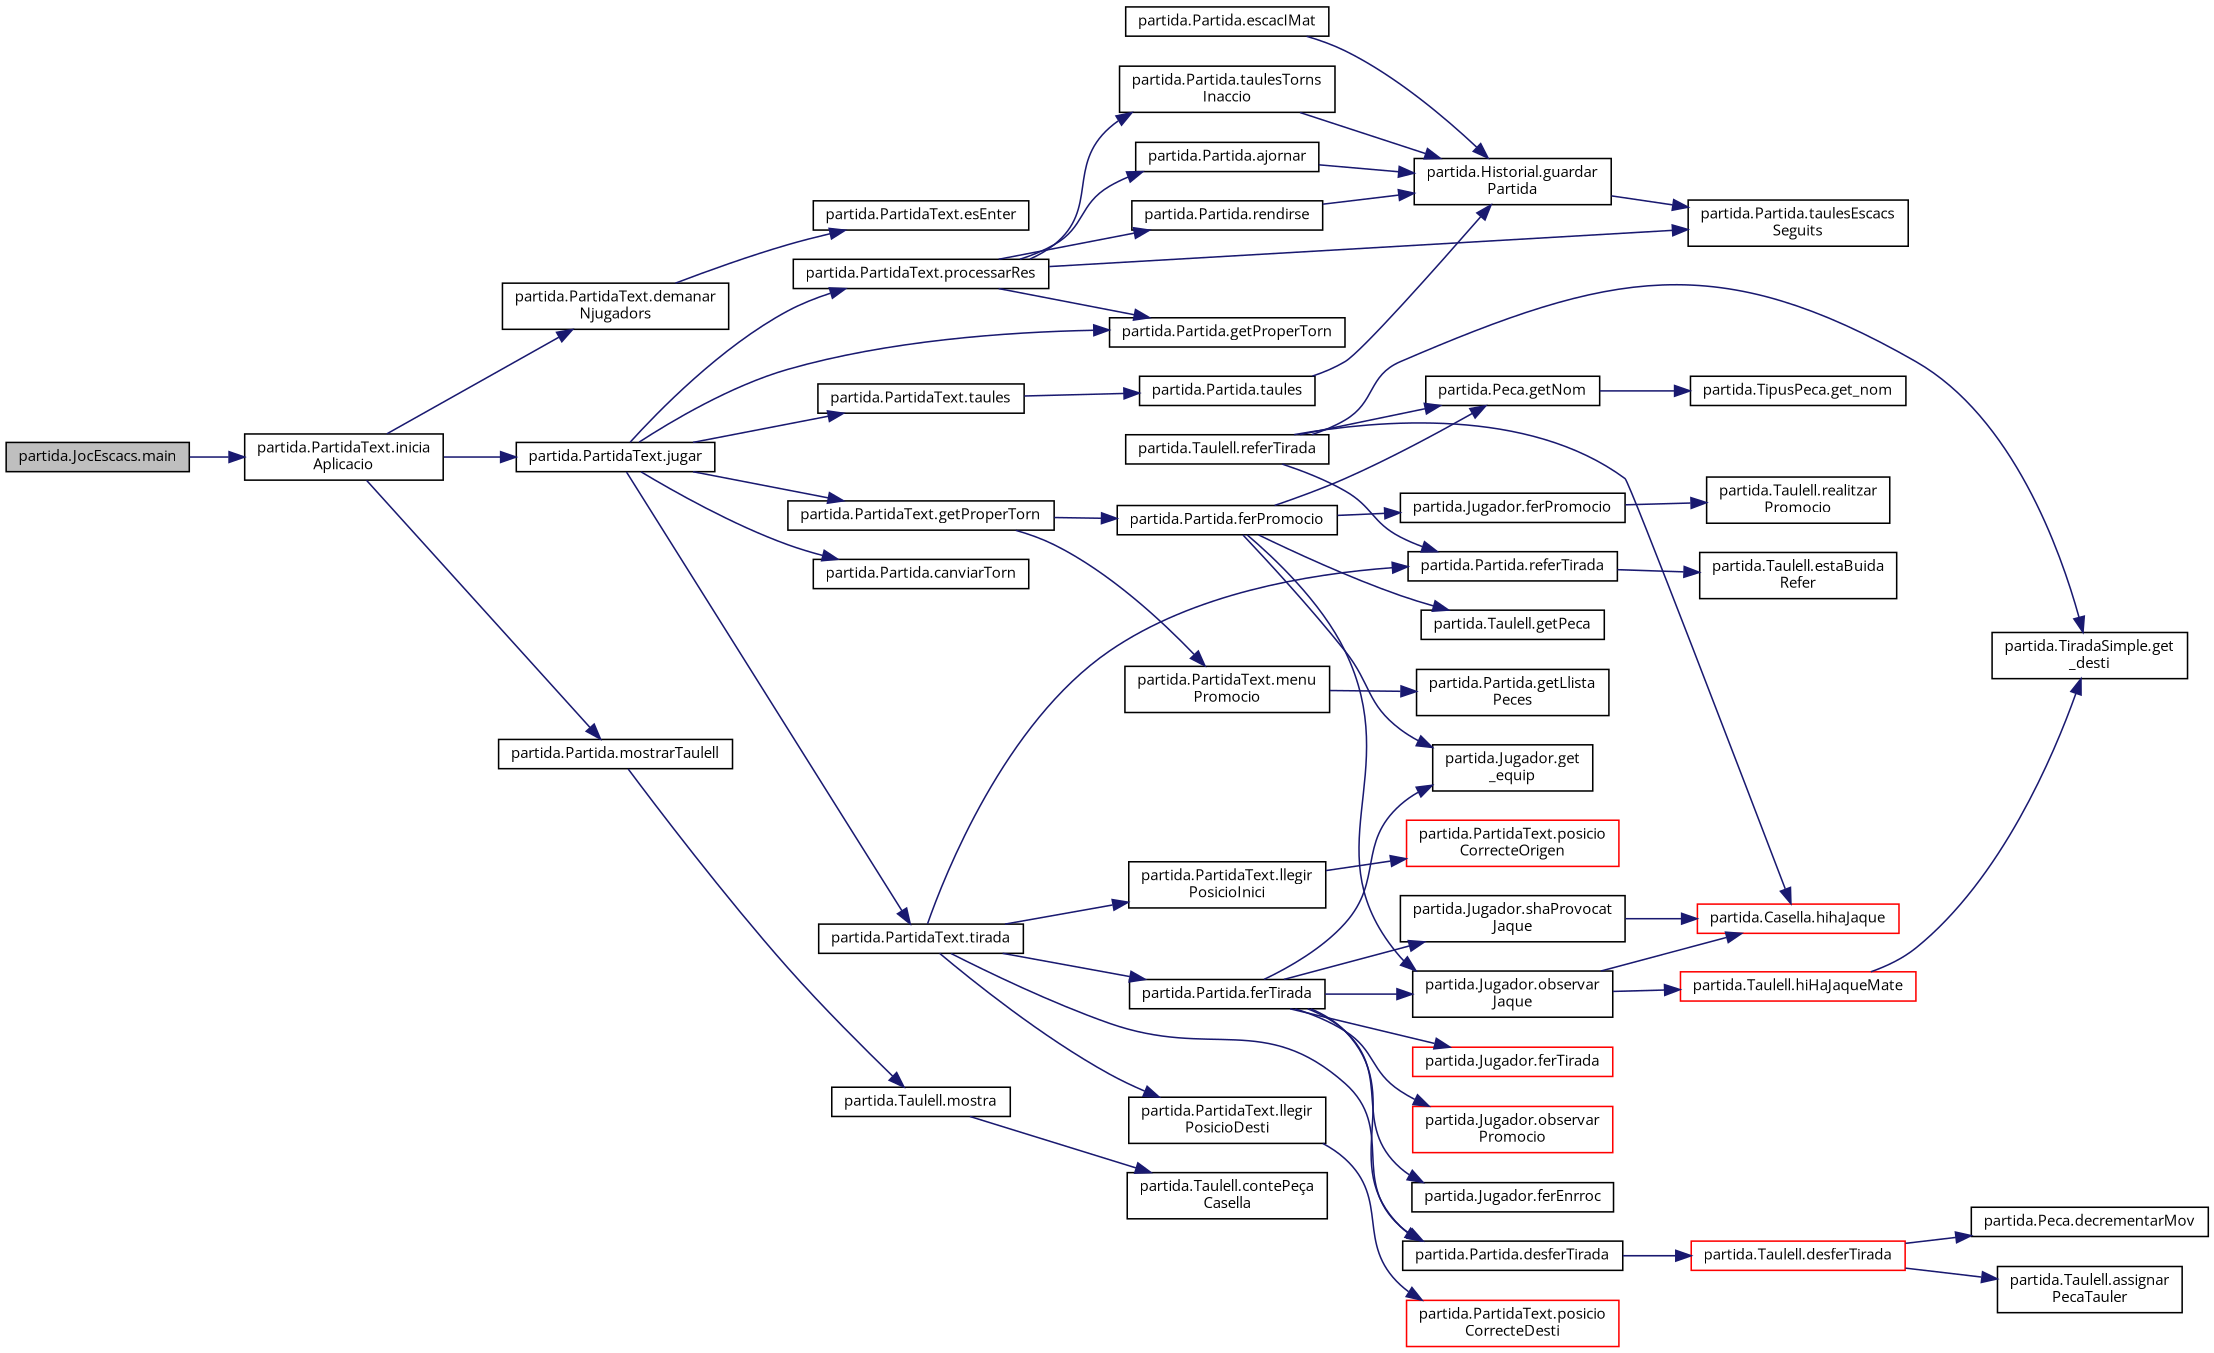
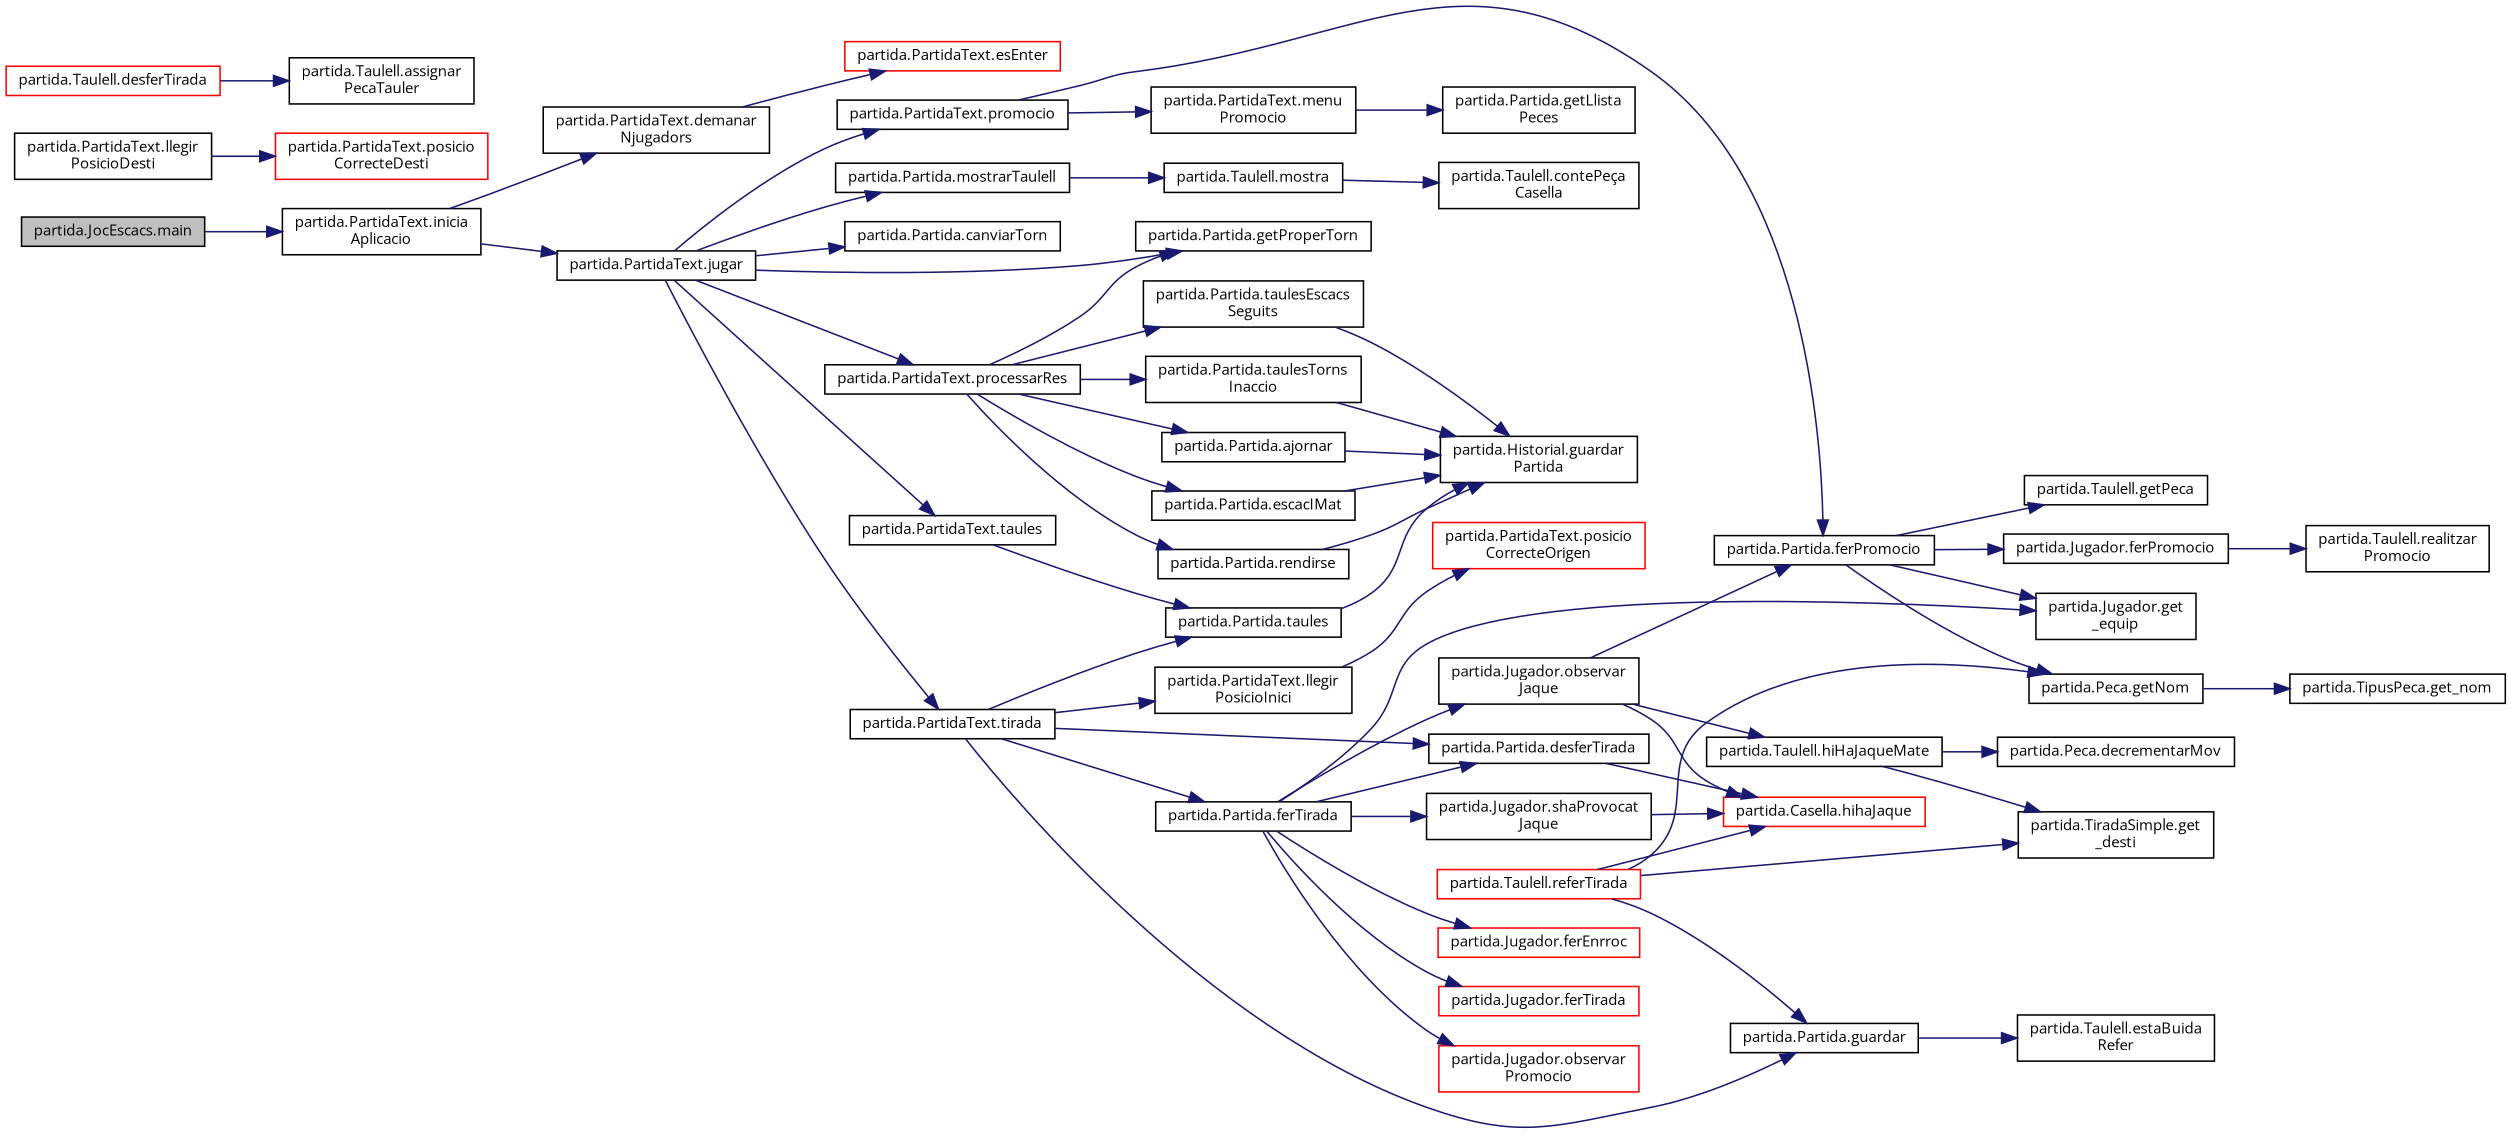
edge "partida.Historial.guardar Partida" -> "partida.Partida.taulesEscacs Seguits": reversed
node "partida.PartidaText.esEnter": color black -> red
edge "partida.PartidaText.processarRes" -> "partida.Partida.escacIMat": added
node "partida.Taulell.referTirada": color black -> red
node "partida.PartidaText.getProperTorn": label "partida.PartidaText.getProperTorn" -> "partida.PartidaText.promocio"
node "partida.Partida.referTirada": label "partida.Partida.referTirada" -> "partida.Partida.guardar"
edge "partida.PartidaText.inicia Aplicacio" -> "partida.Partida.mostrarTaulell": now "partida.PartidaText.jugar" -> "partida.Partida.mostrarTaulell"
edge "partida.Partida.ferPromocio" -> "partida.Jugador.observar Jaque": reversed
node "partida.Taulell.hiHaJaqueMate": color red -> black
edge "partida.PartidaText.tirada" -> "partida.PartidaText.llegir PosicioDesti": now "partida.PartidaText.tirada" -> "partida.Partida.taules"
node "partida.Jugador.ferEnrroc": color black -> red
edge "partida.Taulell.desferTirada" -> "partida.Peca.decrementarMov": now "partida.Taulell.hiHaJaqueMate" -> "partida.Peca.decrementarMov"
edge "partida.Partida.desferTirada" -> "partida.Taulell.desferTirada": now "partida.Partida.desferTirada" -> "partida.Casella.hihaJaque"
